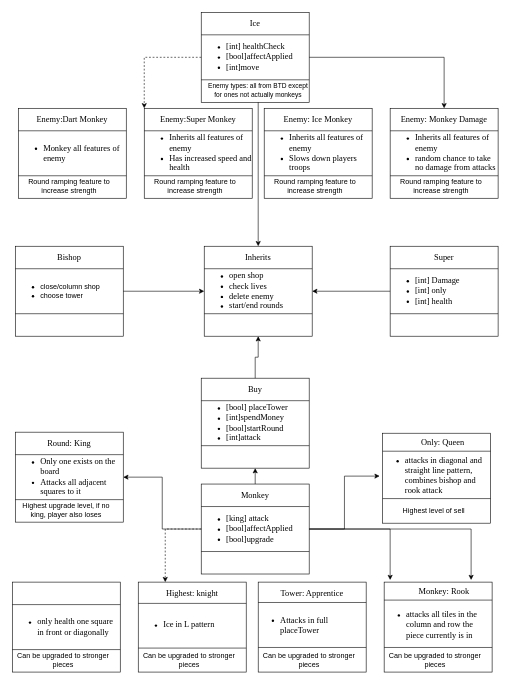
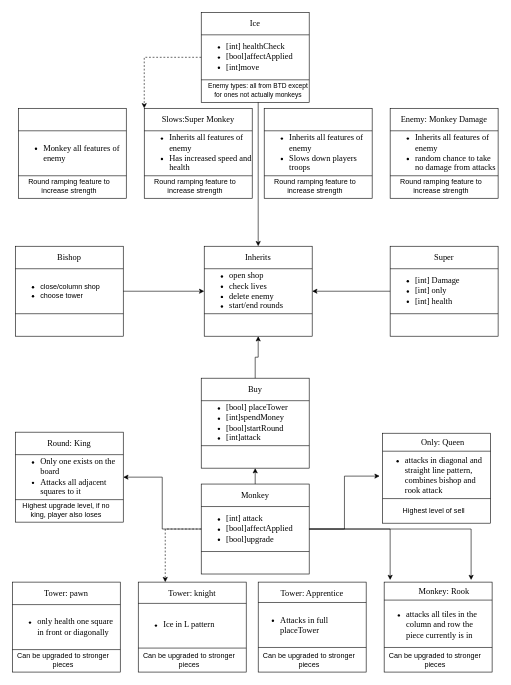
edge "[int] healthCheck [bool]affectApplied [int]move" -> "Enemy: Monkey Damage": removed
node "Enemy:Dart Monkey": removed
node "Enemy:Super Monkey": label "Enemy:Super Monkey" -> "Slows:Super Monkey"
node "Enemy: Ice Monkey": removed
node "[king] attack [bool]affectApplied [bool]upgrade": label "[king] attack [bool]affectApplied [bool]upgrade" -> "[int] attack [bool]affectApplied [bool]upgrade"
node "Tower: pawn": added
node "Highest: knight": label "Highest: knight" -> "Tower: knight"
